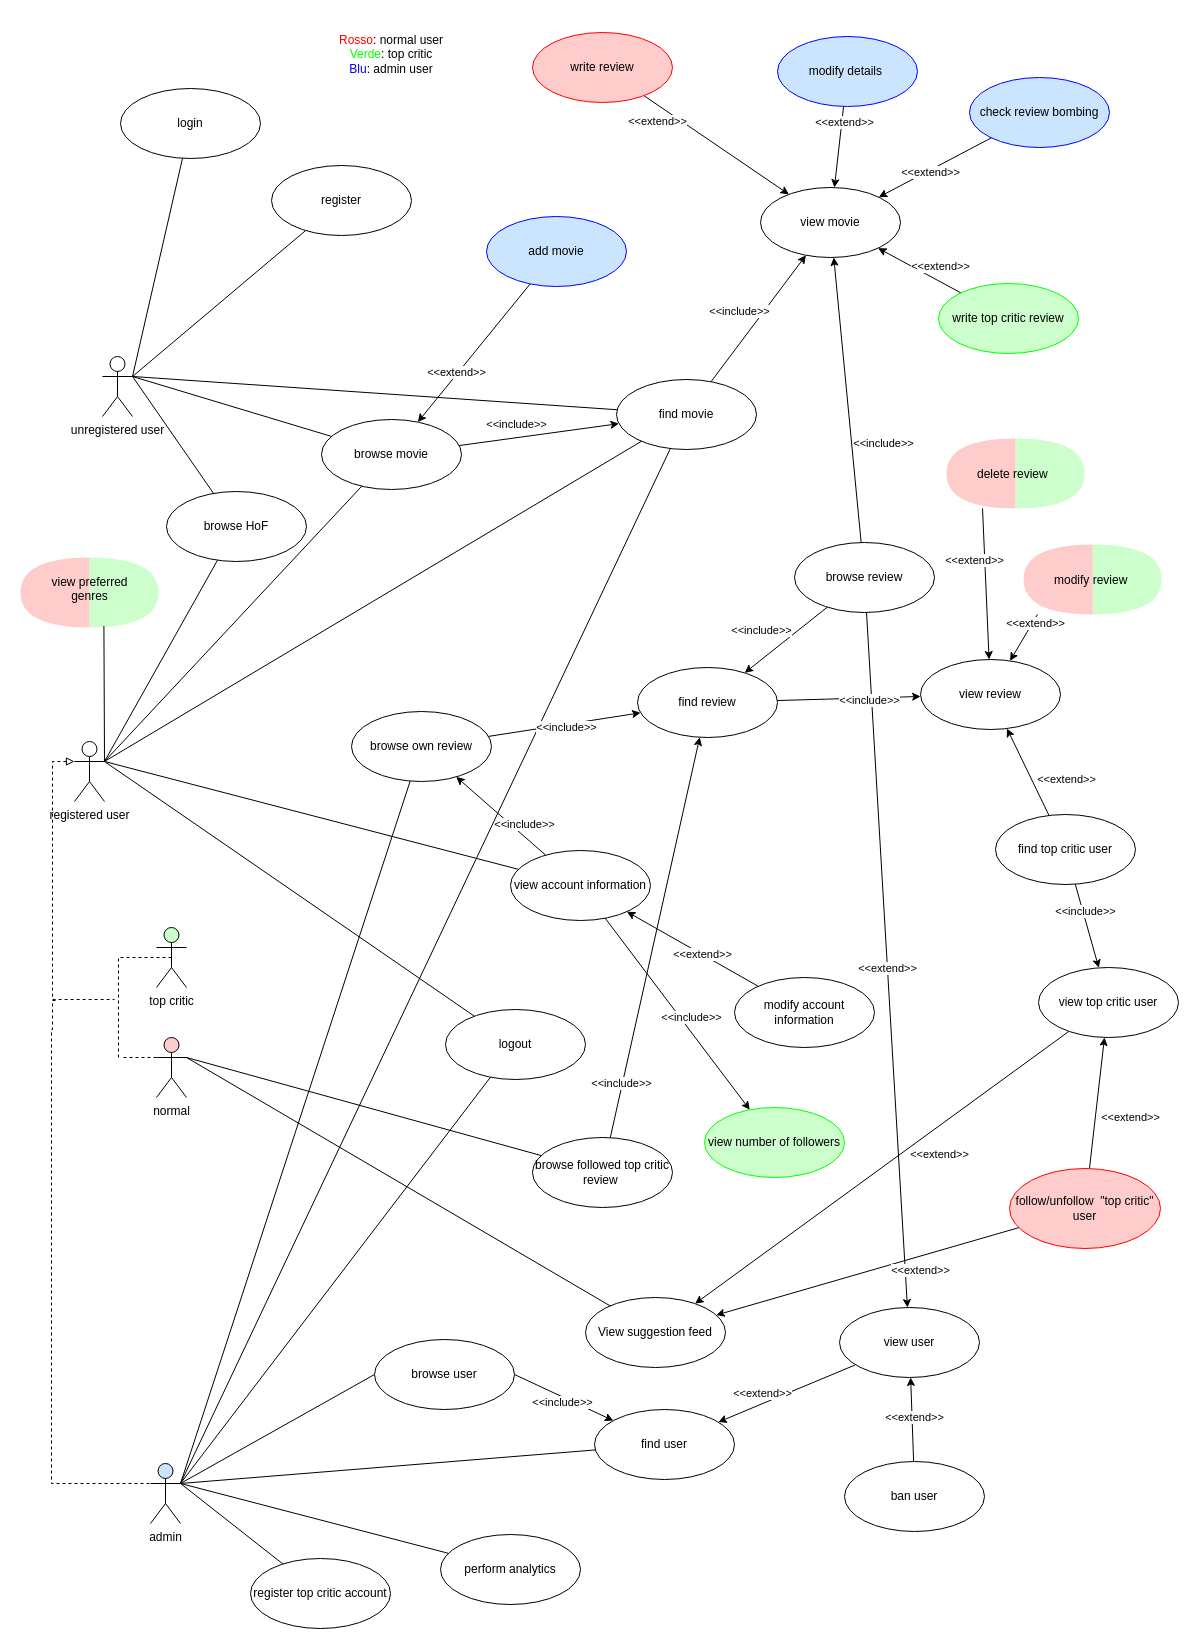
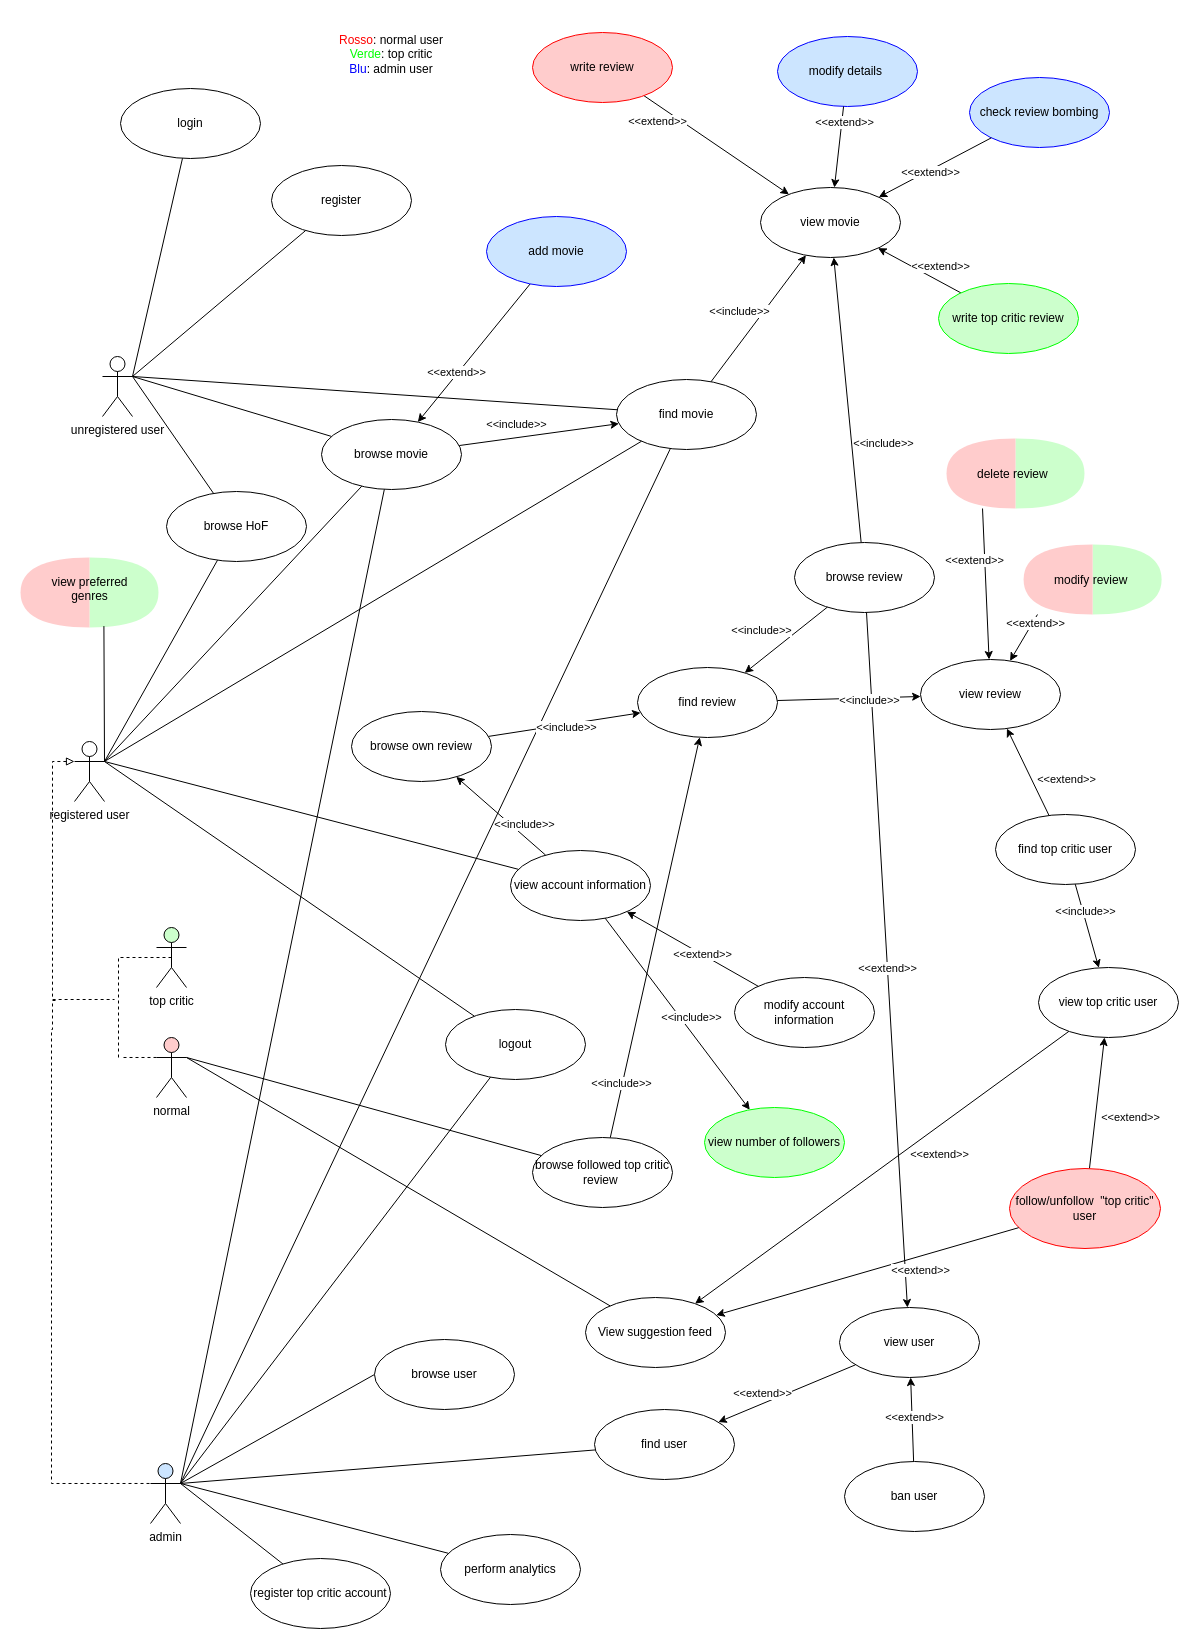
edge "browse own review" -- "admin": now "browse movie" -- "admin"
edge "browse user" -> "find user": removed, label "<<include>>"
